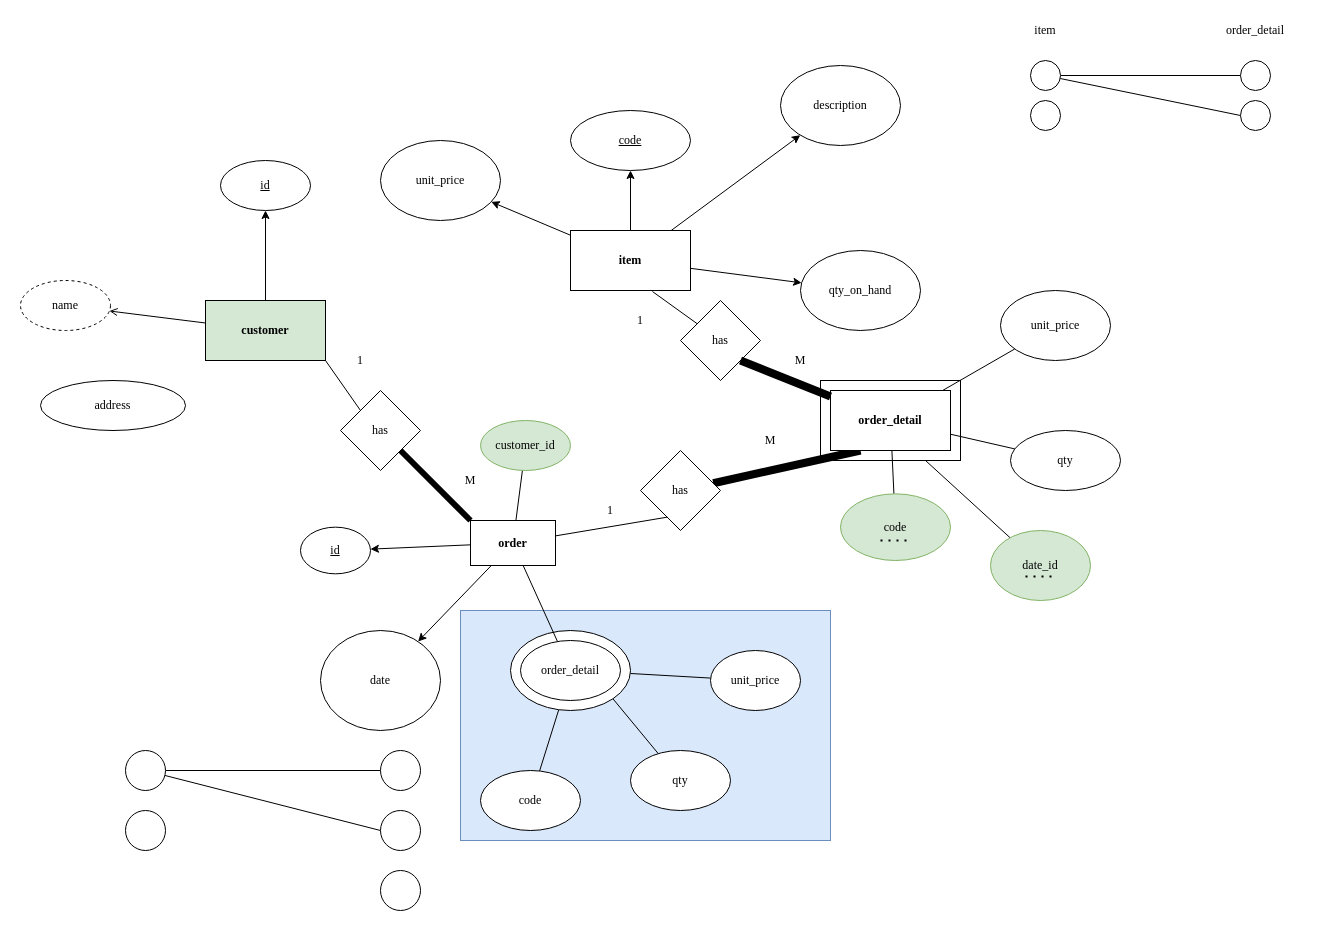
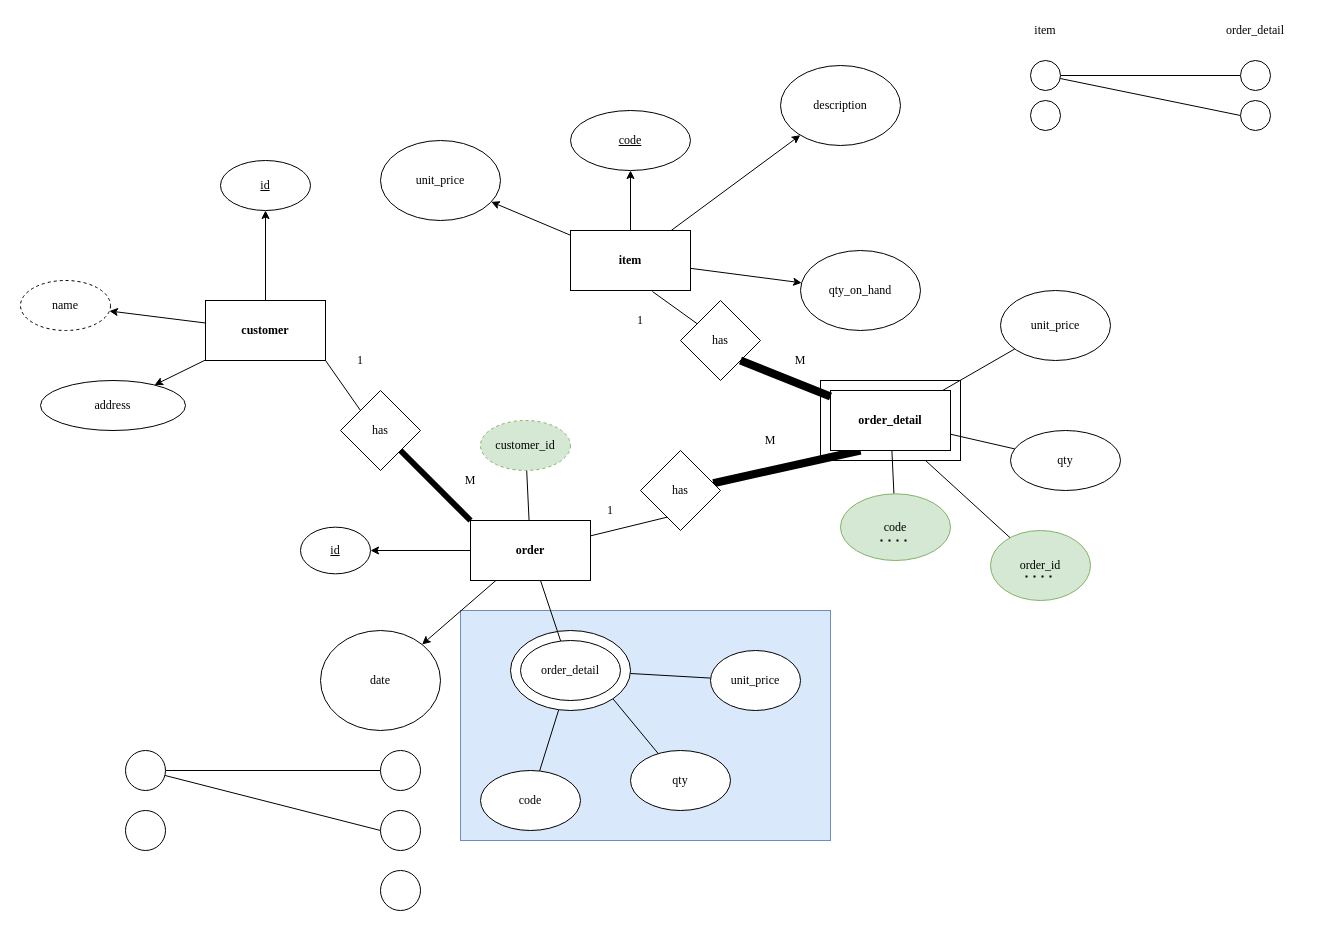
edge "customer" -> "name": arrowhead open -> classic
node "customer": fillcolor #d5e8d4 -> #ffffff
edge "customer" -> "address": added
node "customer_id": style solid -> dashed
node "order": size 85x45 -> 120x60
node "date_id": label "date_id" -> "order_id"
